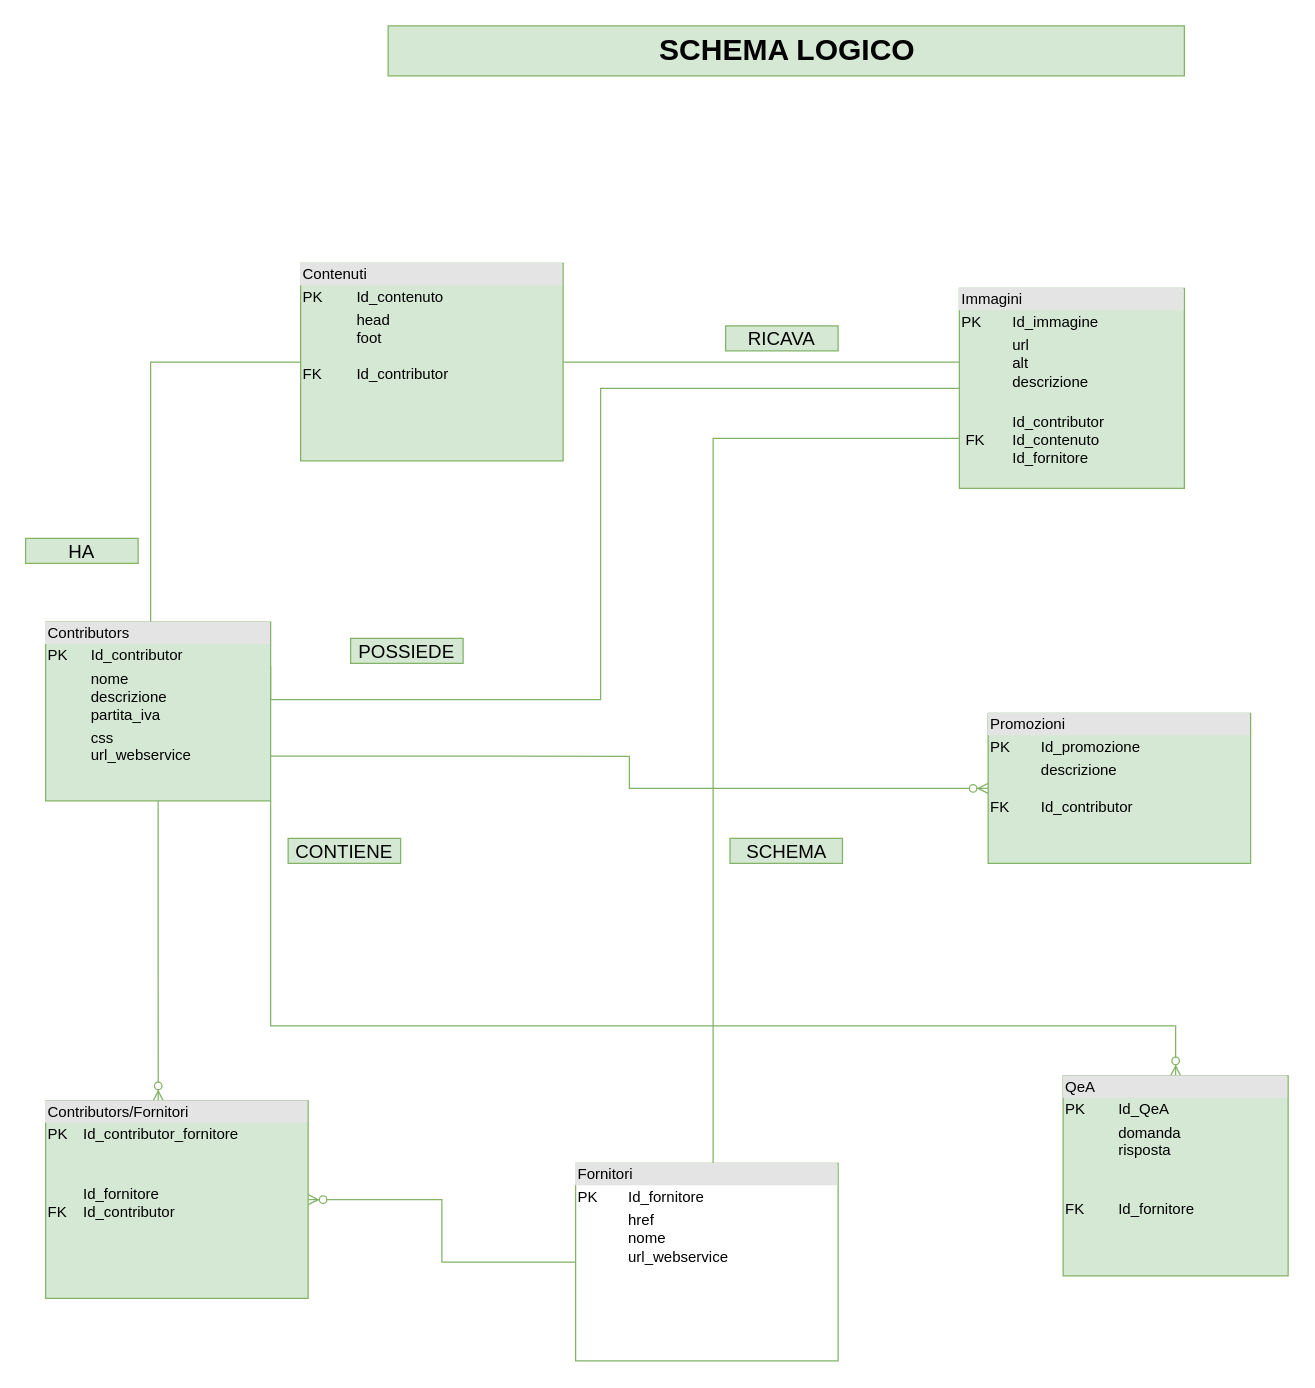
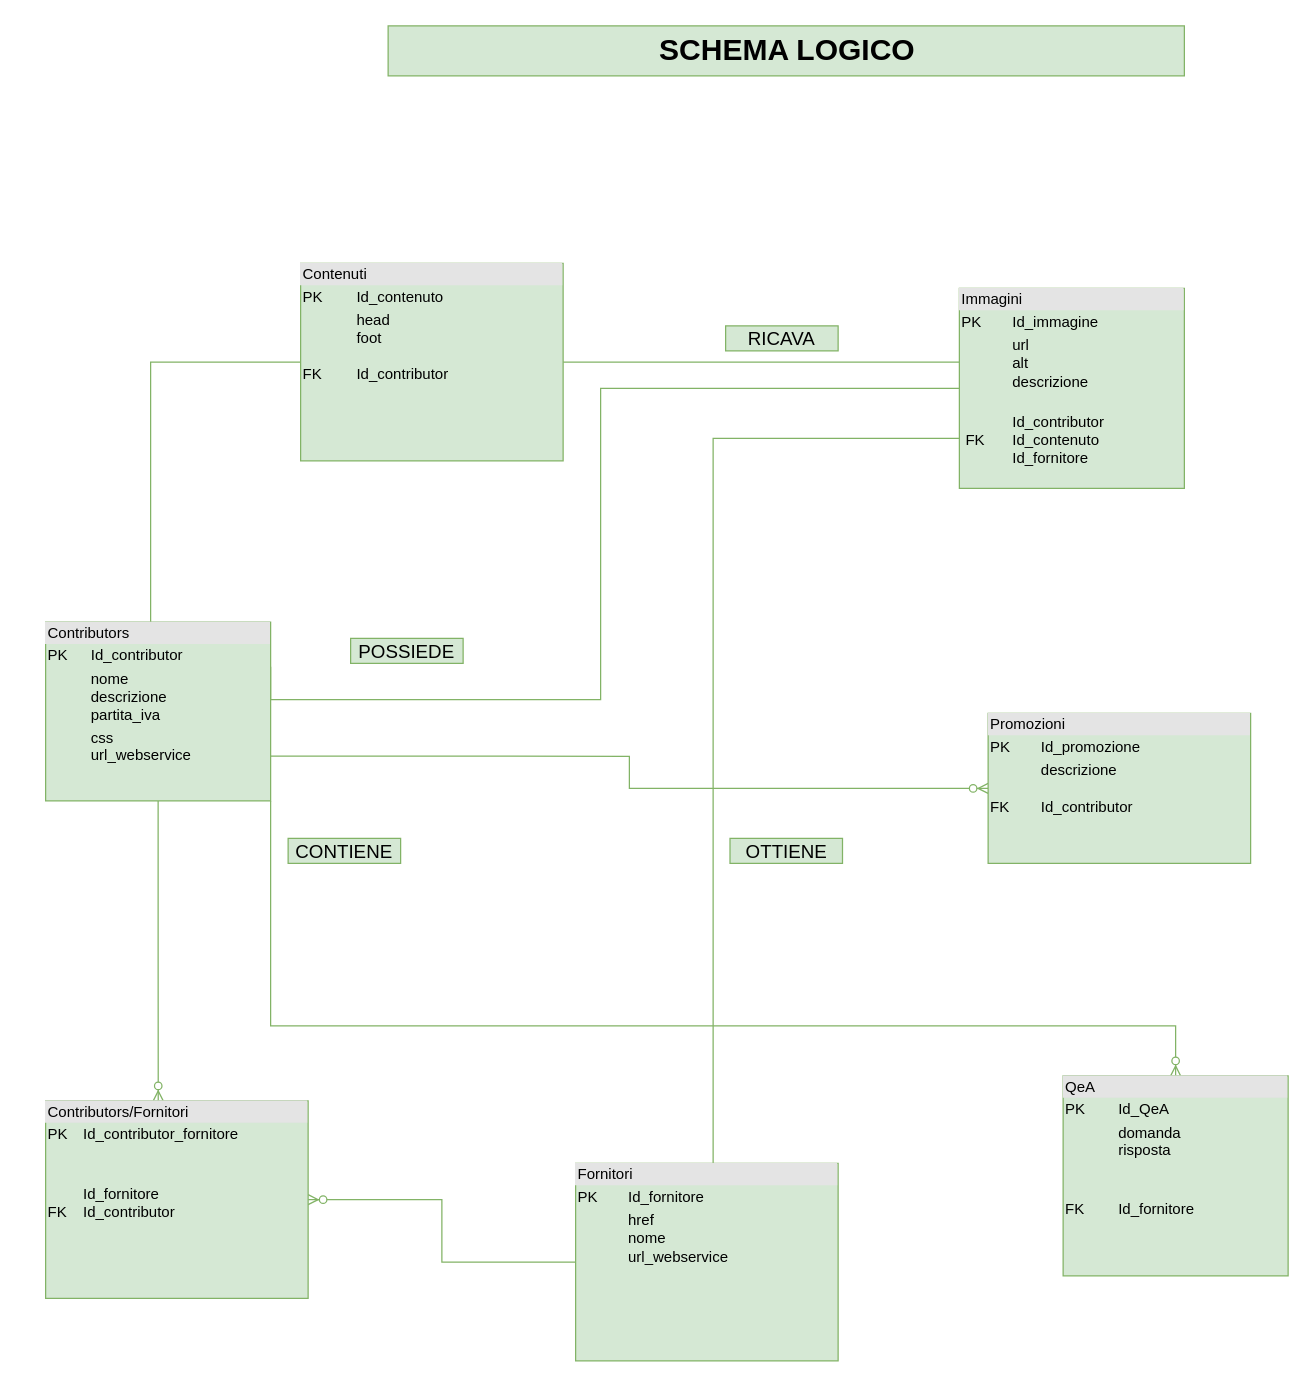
node "HA": removed
node "SCHEMA": label "SCHEMA" -> "OTTIENE"
node "Fornitori PK Id_fornitore href nome url_webservice": fillcolor #ffffff -> #d5e8d4
